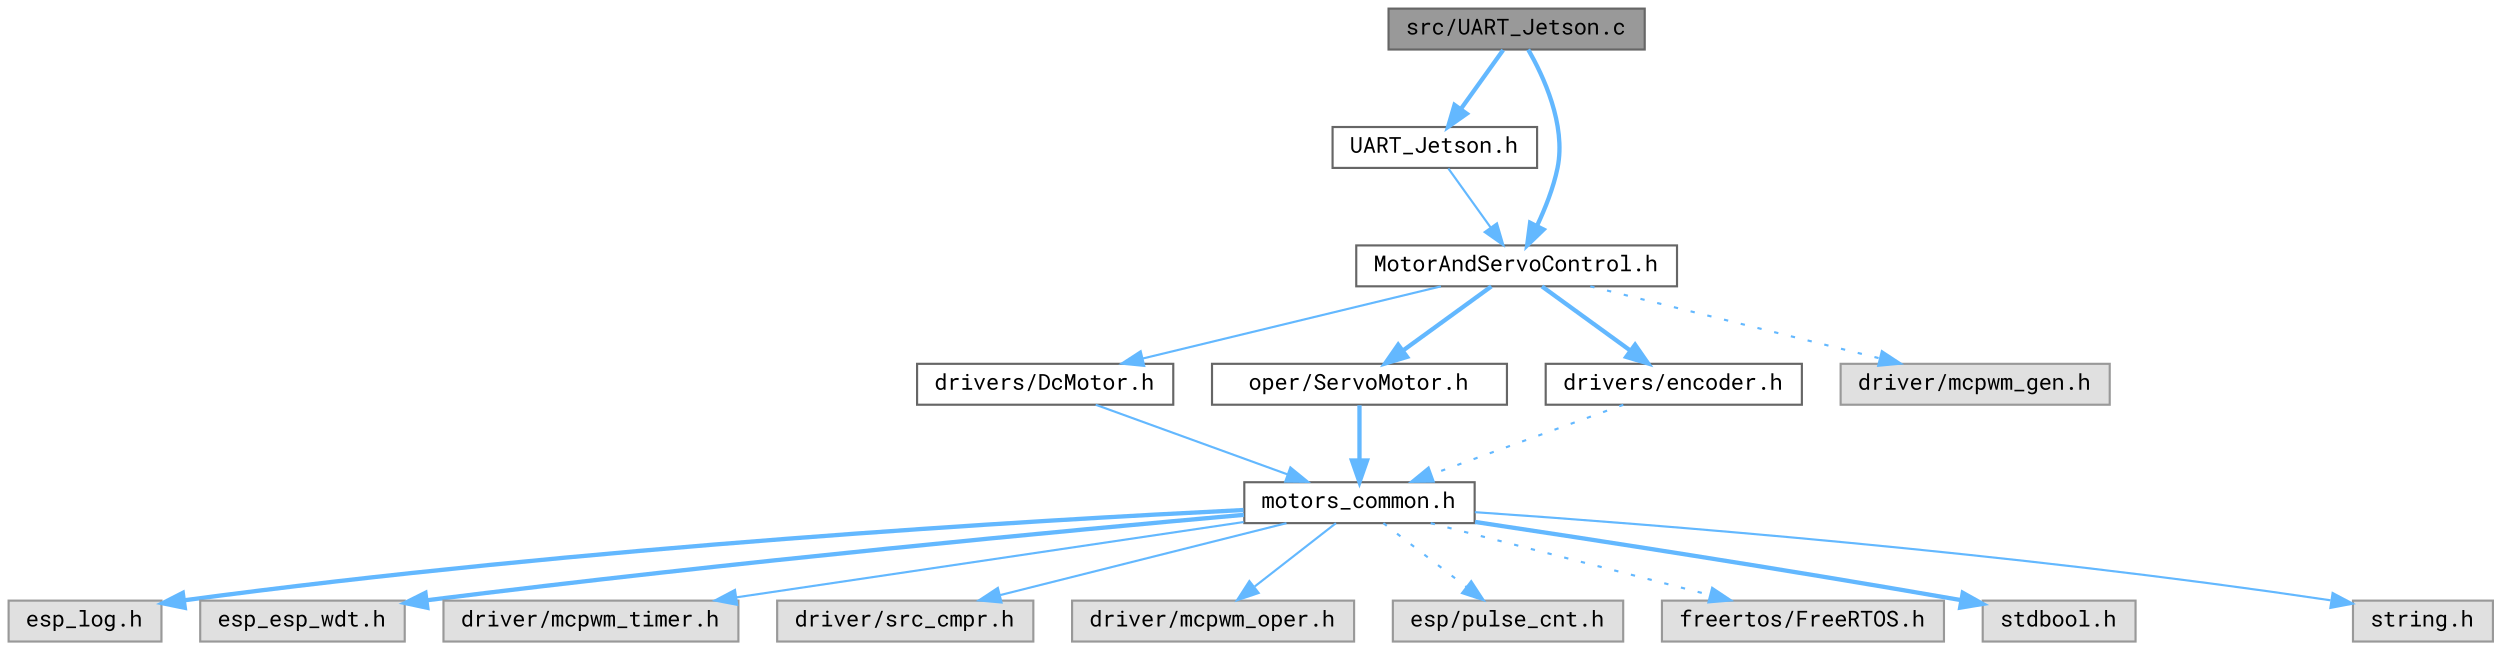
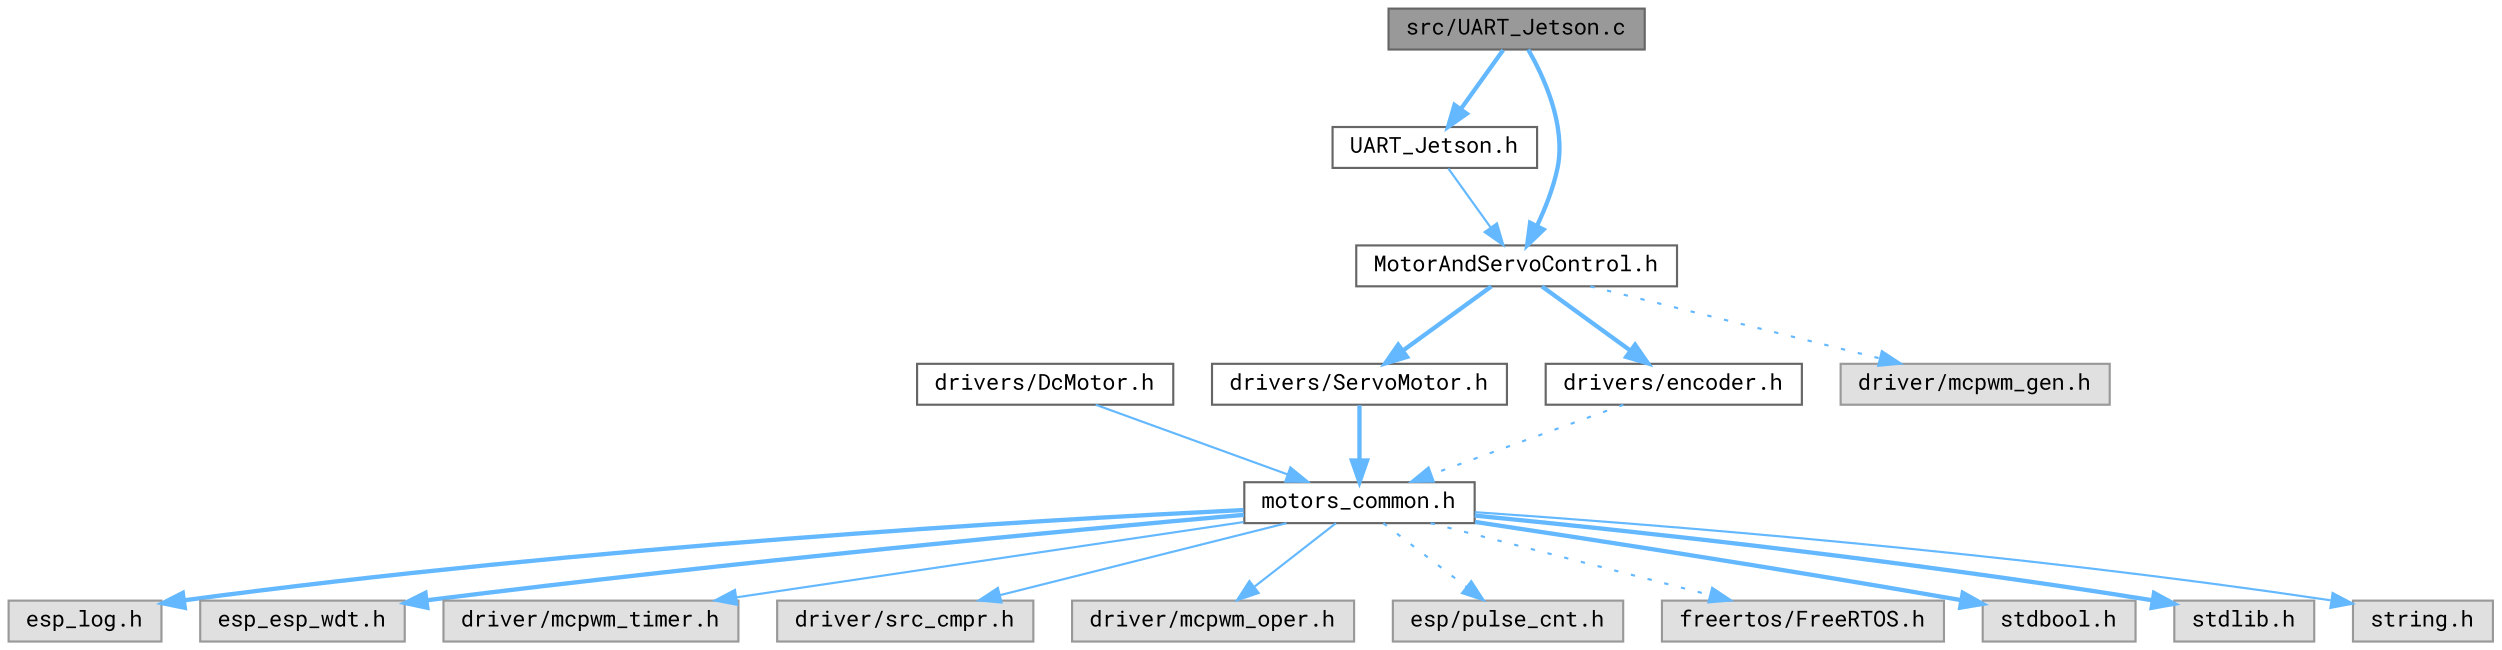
edge "MotorAndServoControl.h" -> "drivers/DcMotor.h": removed
node "oper/ServoMotor.h": label "oper/ServoMotor.h" -> "drivers/ServoMotor.h"
node "stdlib.h": added
